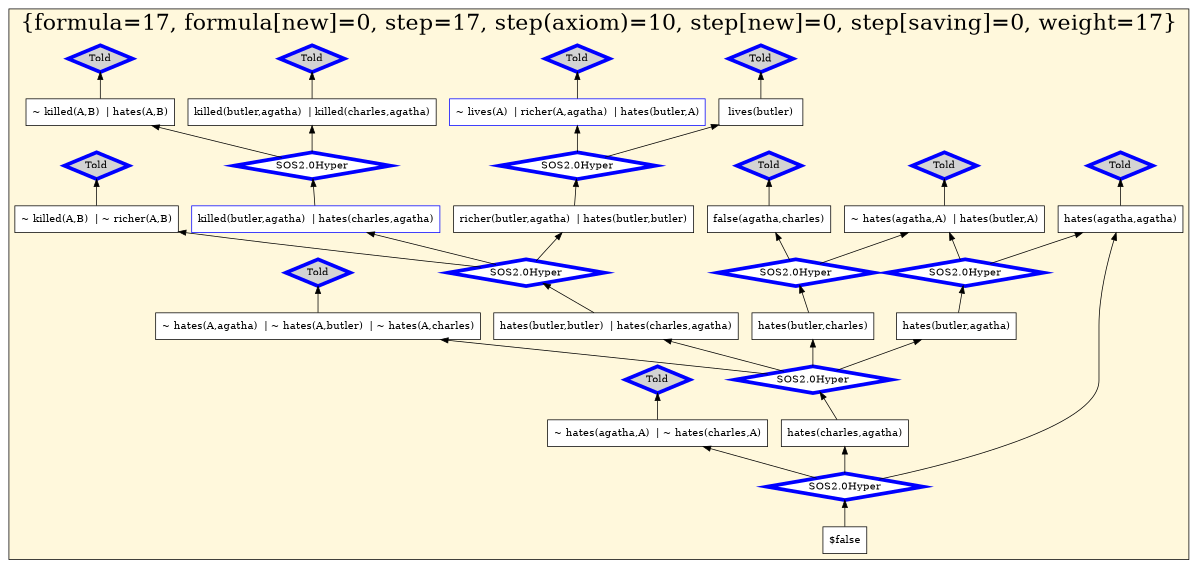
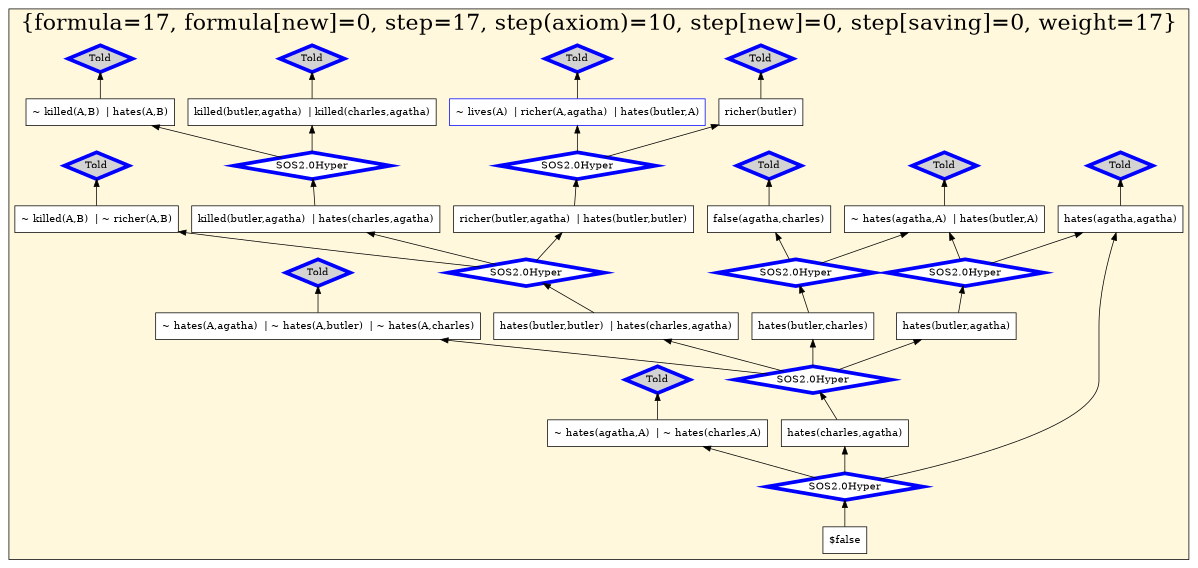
node "lives(butler)": label "lives(butler)" -> "richer(butler)"
node "killed(butler,agatha)  | hates(charles,agatha)": color blue -> black
